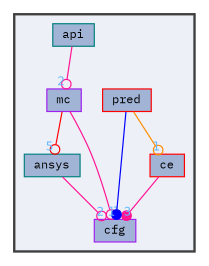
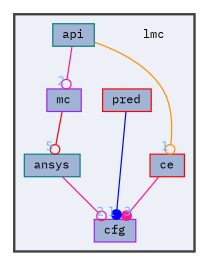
node "lmc": added
edge "pred" -> "ce": now "api" -> "ce"
edge "mc" -> "cfg": removed
